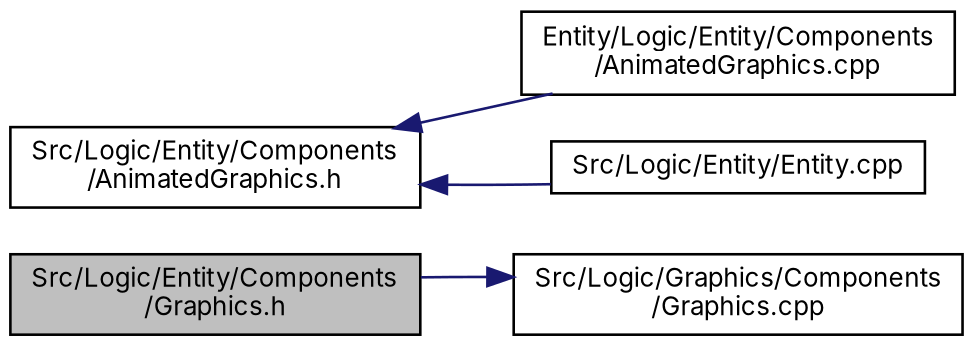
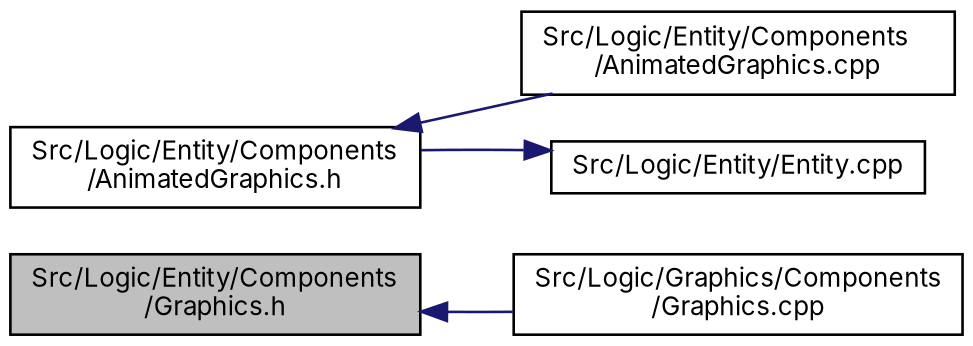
node "Entity/Logic/Entity/Components /AnimatedGraphics.cpp": label "Entity/Logic/Entity/Components /AnimatedGraphics.cpp" -> "Src/Logic/Entity/Components /AnimatedGraphics.cpp"
edge "Src/Logic/Entity/Entity.cpp" -> "Src/Logic/Entity/Components /AnimatedGraphics.h": reversed
edge "Src/Logic/Entity/Components /Graphics.h" -> "Src/Logic/Graphics/Components /Graphics.cpp": reversed
